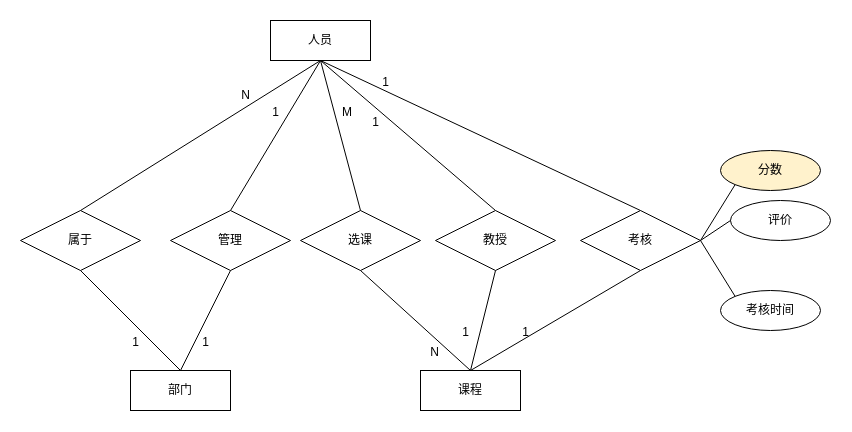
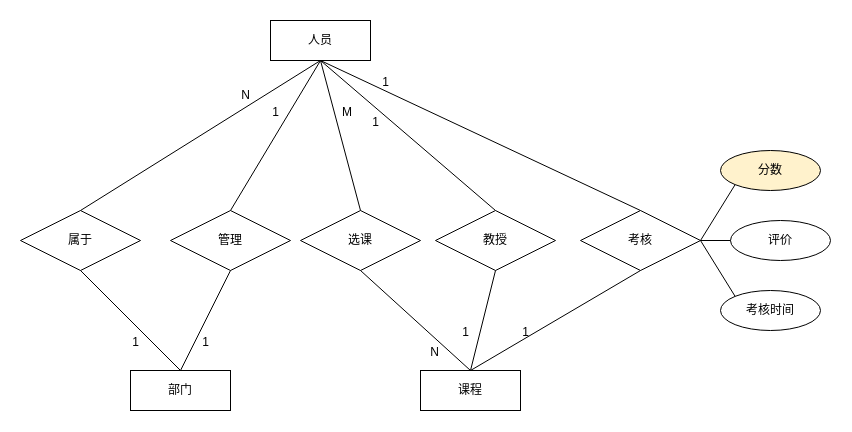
node "评价": moved (781, 221) -> (781, 241)
